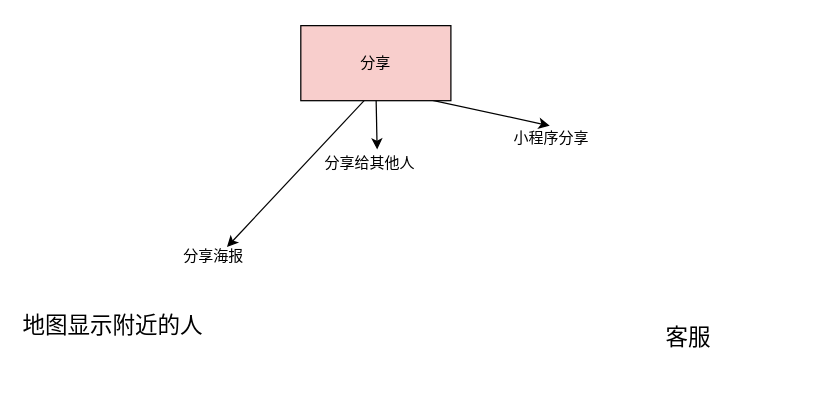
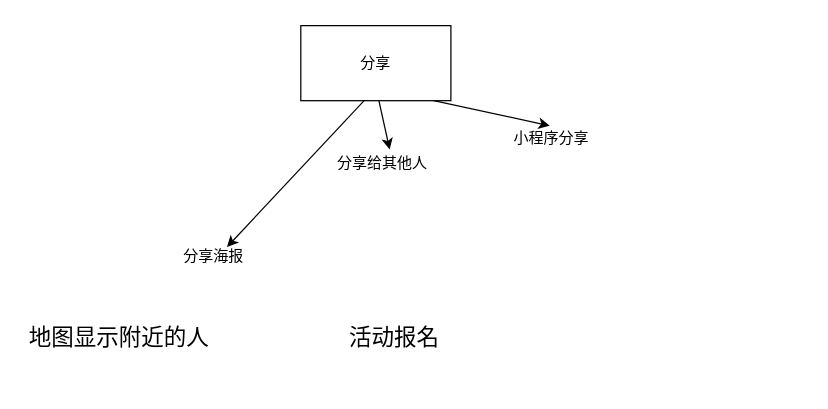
node "分享": fillcolor #f8cecc -> #ffffff
node "分享给其他人": moved (369, 163) -> (382, 163)
node "地图显示附近的人": moved (113, 326) -> (119, 338)
node "活动报名": added
node "客服": removed
